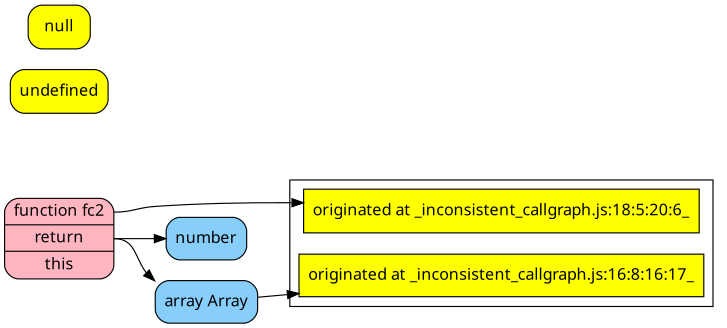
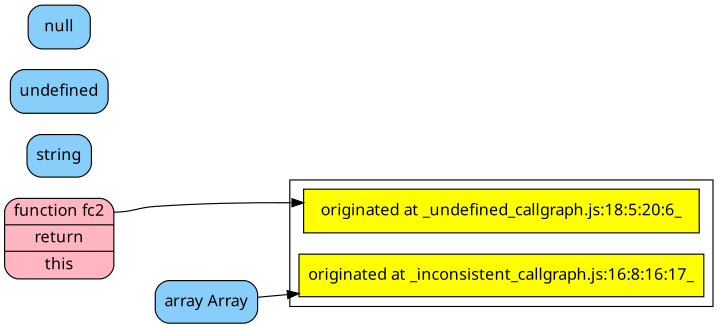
node "null": fillcolor yellow -> lightskyblue
node "undefined": fillcolor yellow -> lightskyblue
node "string": added
node "originated at _inconsistent_callgraph.js:18:5:20:6_": label "originated at _inconsistent_callgraph.js:18:5:20:6_" -> "originated at _undefined_callgraph.js:18:5:20:6_"
node "number": removed
edge "function fc2" -> "array Array": removed
